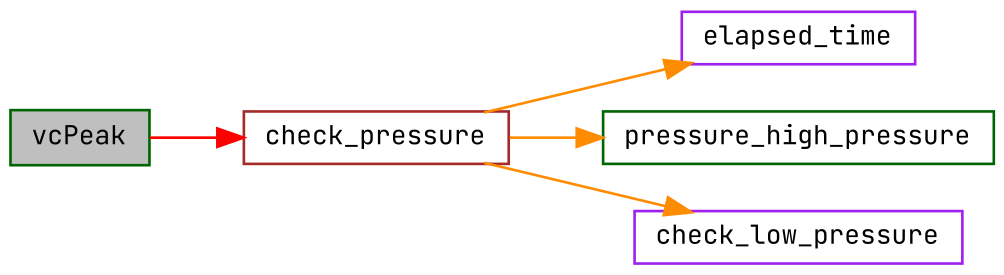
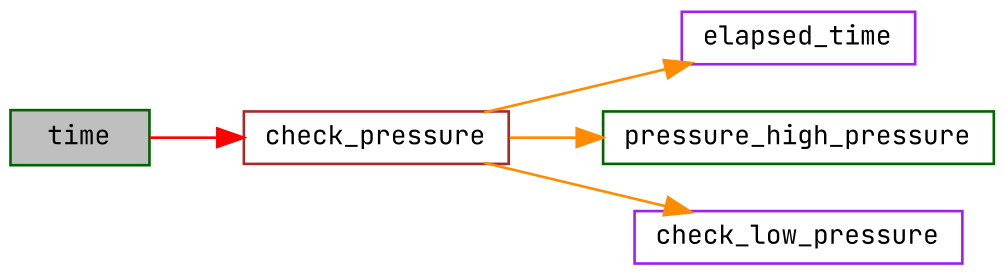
node "vcPeak": label "vcPeak" -> "time"
